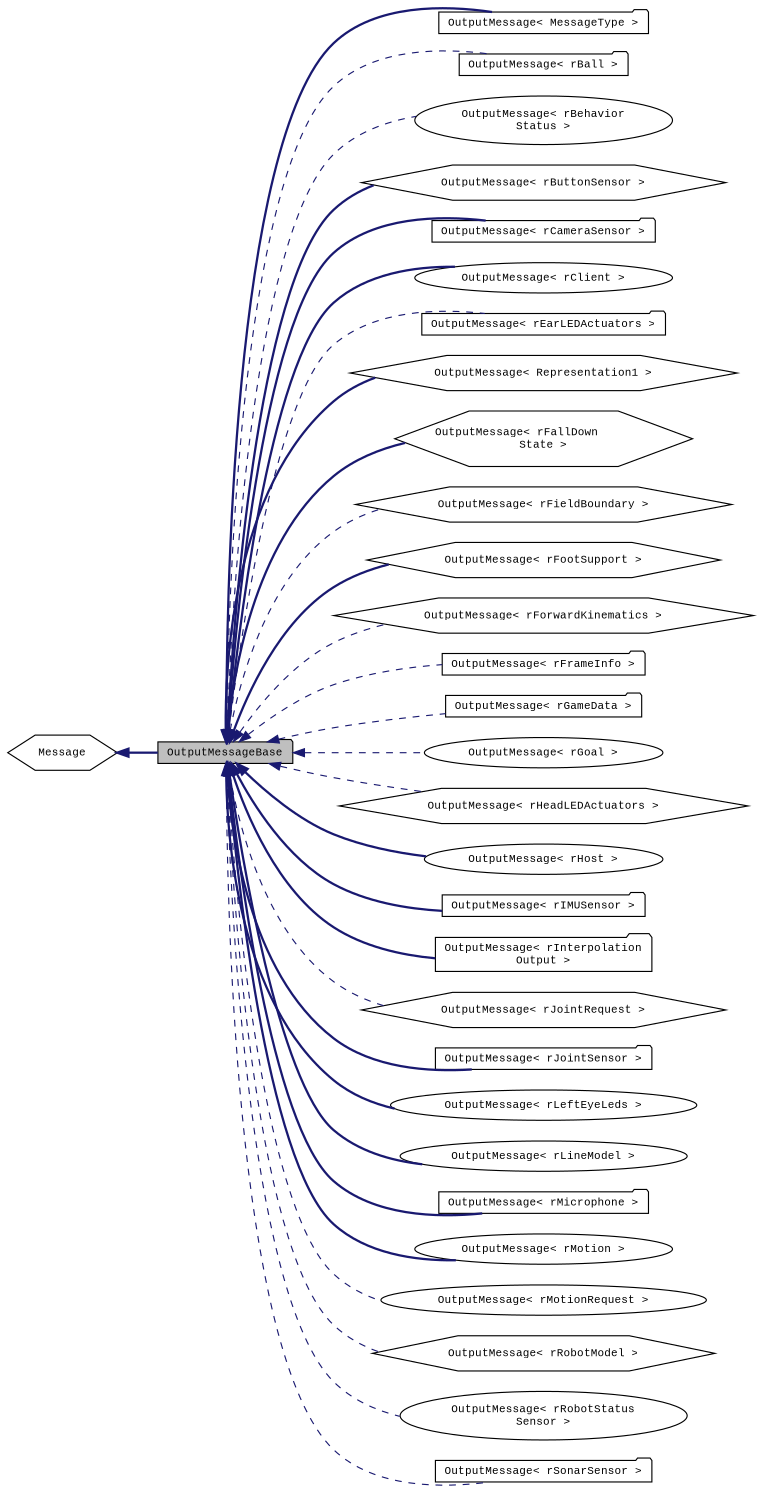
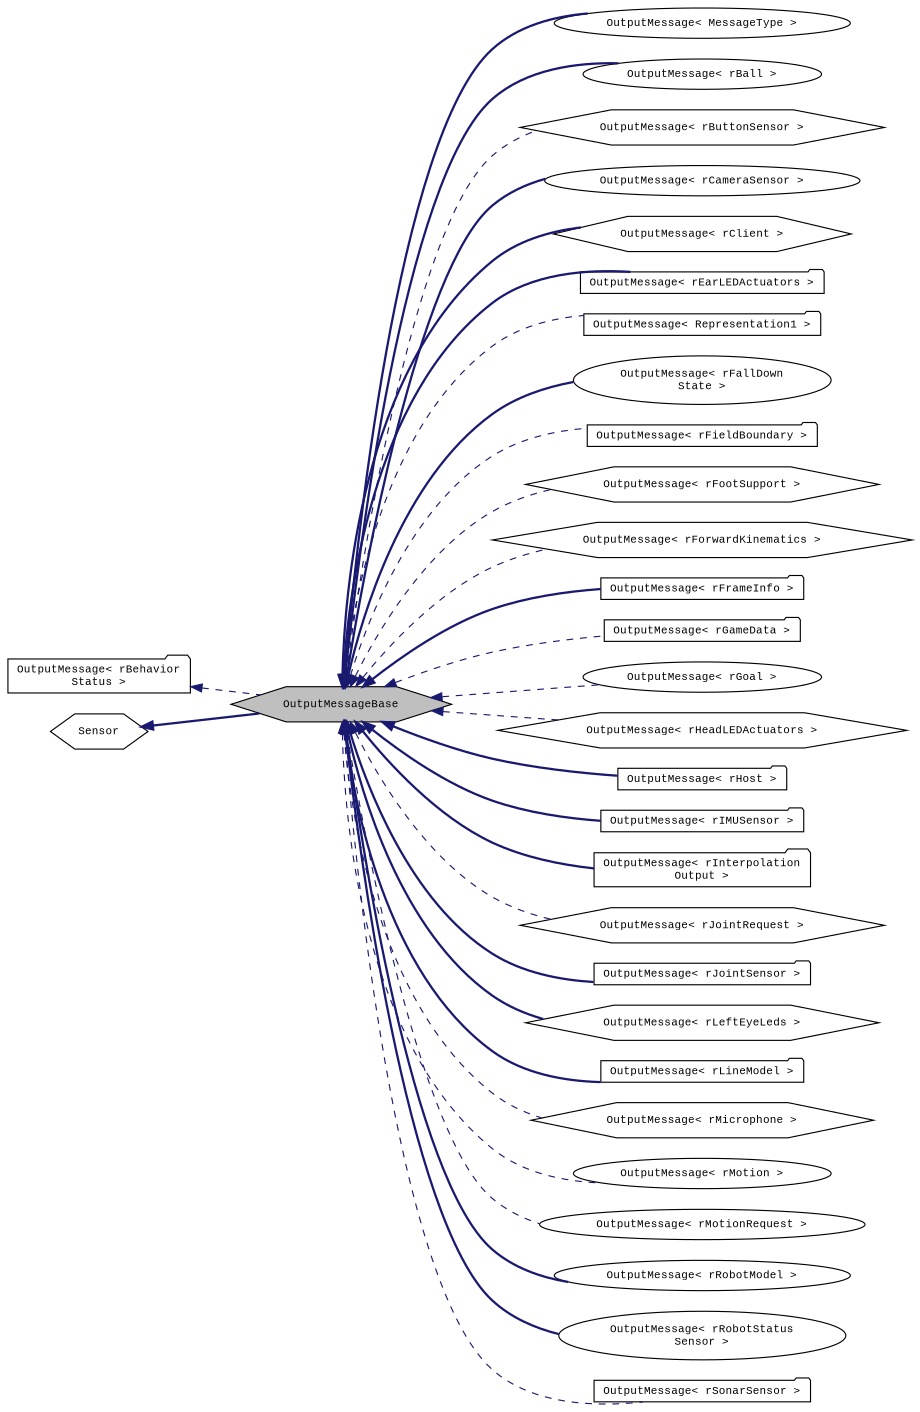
node "OutputMessage< MessageType >": shape folder -> ellipse
node "OutputMessage< rBall >": shape folder -> ellipse
node "OutputMessage< rBehavior Status >": shape ellipse -> folder
node "OutputMessage< rCameraSensor >": shape folder -> ellipse
edge "OutputMessage< rBall >" -> "OutputMessageBase": style dashed -> bold
node "OutputMessage< rClient >": shape ellipse -> hexagon
node "OutputMessage< Representation1 >": shape hexagon -> folder
edge "OutputMessage< rBehavior Status >" -> "OutputMessageBase": reversed
edge "OutputMessage< rButtonSensor >" -> "OutputMessageBase": style bold -> dashed
node "OutputMessage< rFallDown State >": shape hexagon -> ellipse
edge "OutputMessage< rEarLEDActuators >" -> "OutputMessageBase": style dashed -> bold
edge "OutputMessage< Representation1 >" -> "OutputMessageBase": style bold -> dashed
node "OutputMessage< rFieldBoundary >": shape hexagon -> folder
edge "OutputMessage< rFootSupport >" -> "OutputMessageBase": style bold -> dashed
edge "OutputMessage< rFrameInfo >" -> "OutputMessageBase": style dashed -> bold
node "Message": label "Message" -> "Sensor"
node "OutputMessageBase": shape folder -> hexagon
node "OutputMessage< rHost >": shape ellipse -> folder
edge "OutputMessage< rMicrophone >" -> "OutputMessageBase": style bold -> dashed
edge "OutputMessage< rMotion >" -> "OutputMessageBase": style bold -> dashed
edge "OutputMessage< rRobotModel >" -> "OutputMessageBase": style dashed -> bold
node "OutputMessage< rLeftEyeLeds >": shape ellipse -> hexagon
edge "OutputMessage< rRobotStatus Sensor >" -> "OutputMessageBase": style dashed -> bold
node "OutputMessage< rLineModel >": shape ellipse -> folder
node "OutputMessage< rMicrophone >": shape folder -> hexagon
node "OutputMessage< rRobotModel >": shape hexagon -> ellipse
